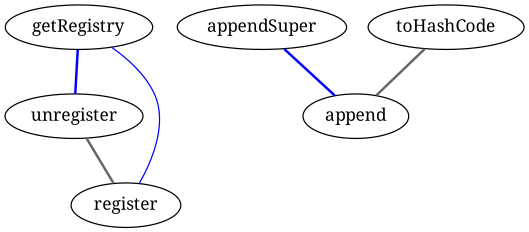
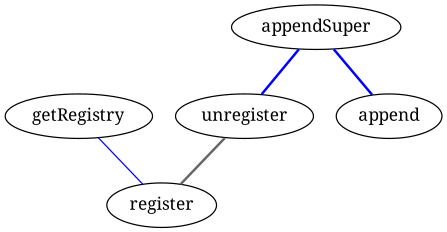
node "toHashCode": removed
edge "getRegistry" -- "unregister": now "appendSuper" -- "unregister"
